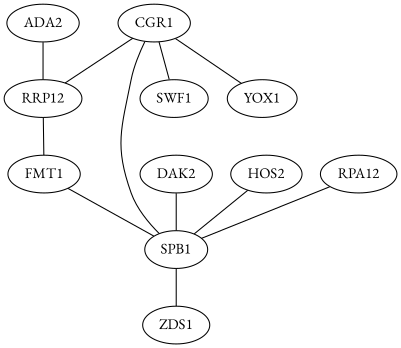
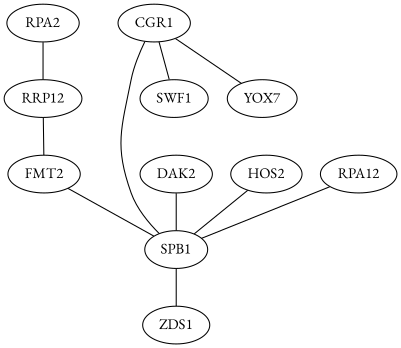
node "ADA2": label "ADA2" -> "RPA2"
edge "CGR1" -- "RRP12": removed
node "YOX1": label "YOX1" -> "YOX7"
node "FMT1": label "FMT1" -> "FMT2"
